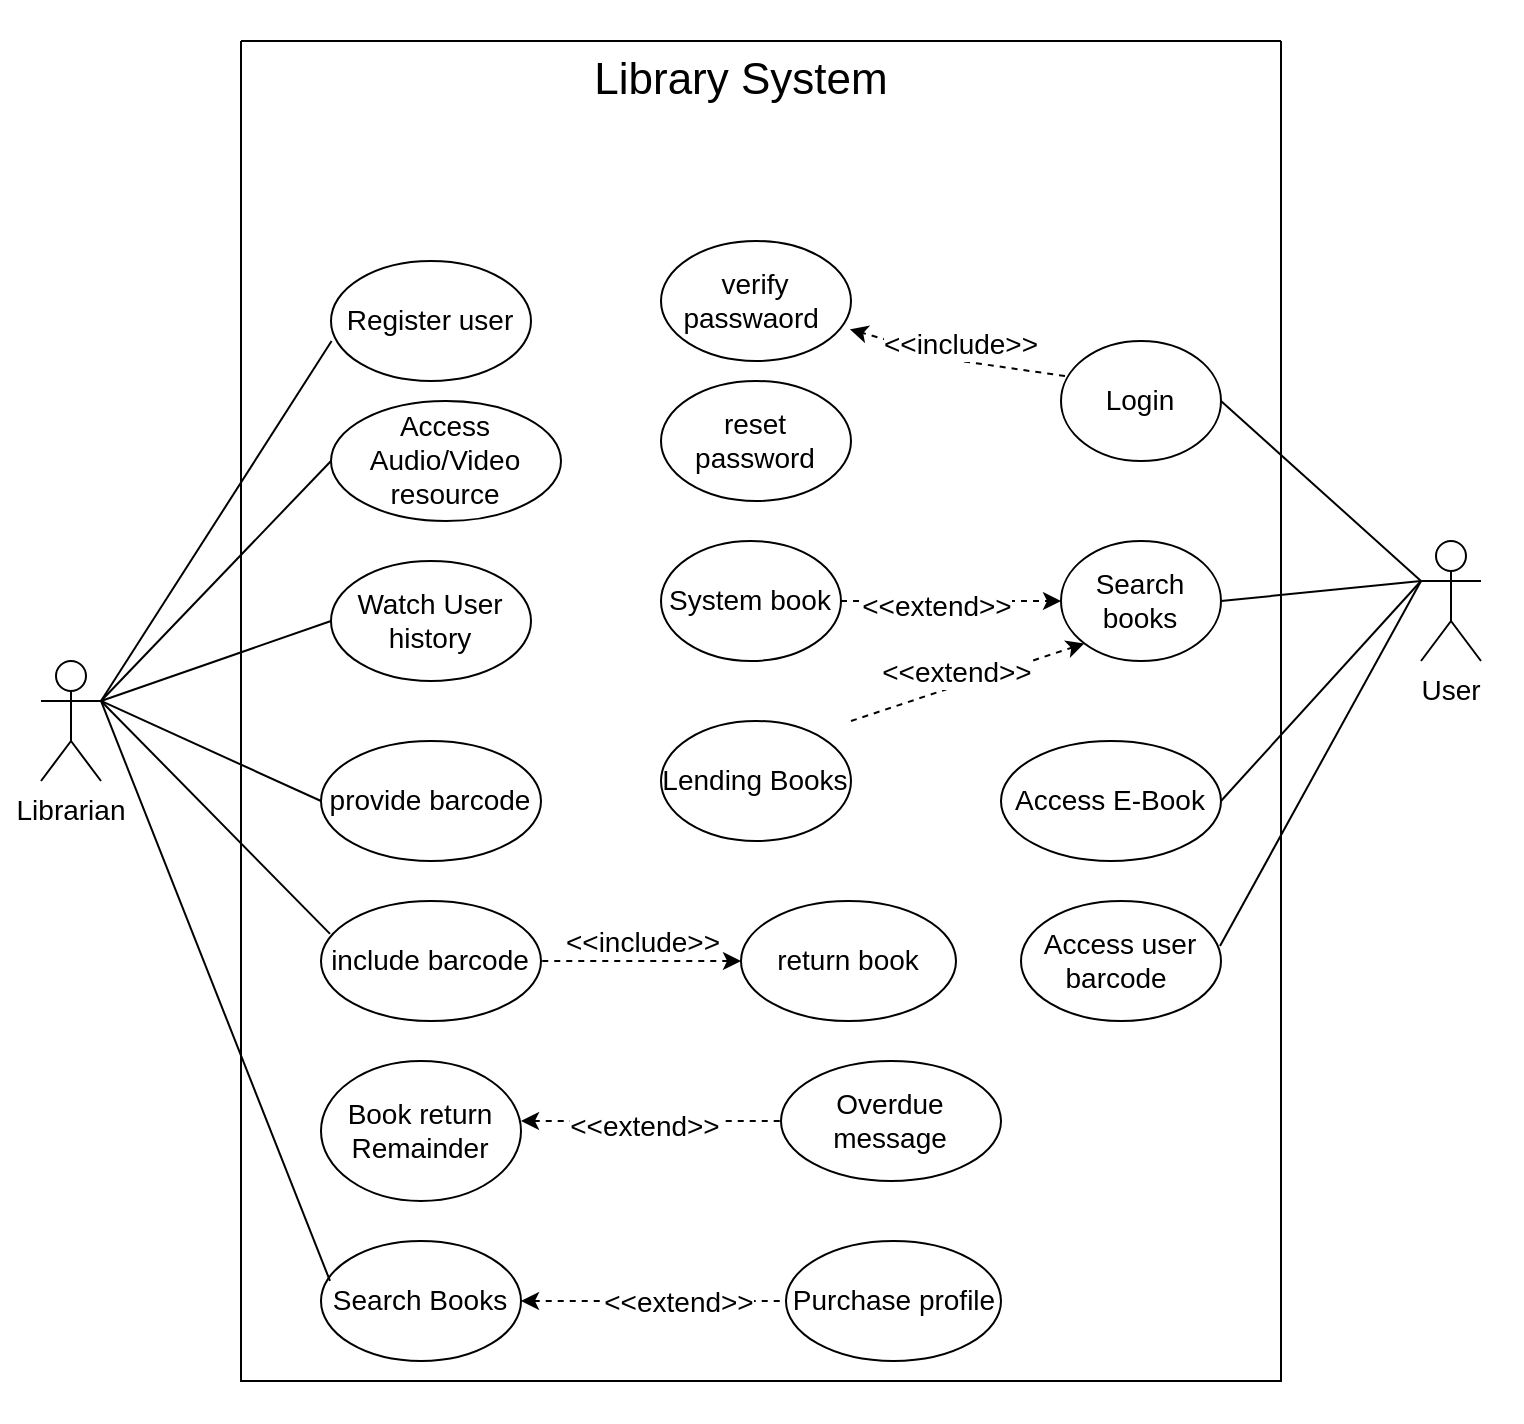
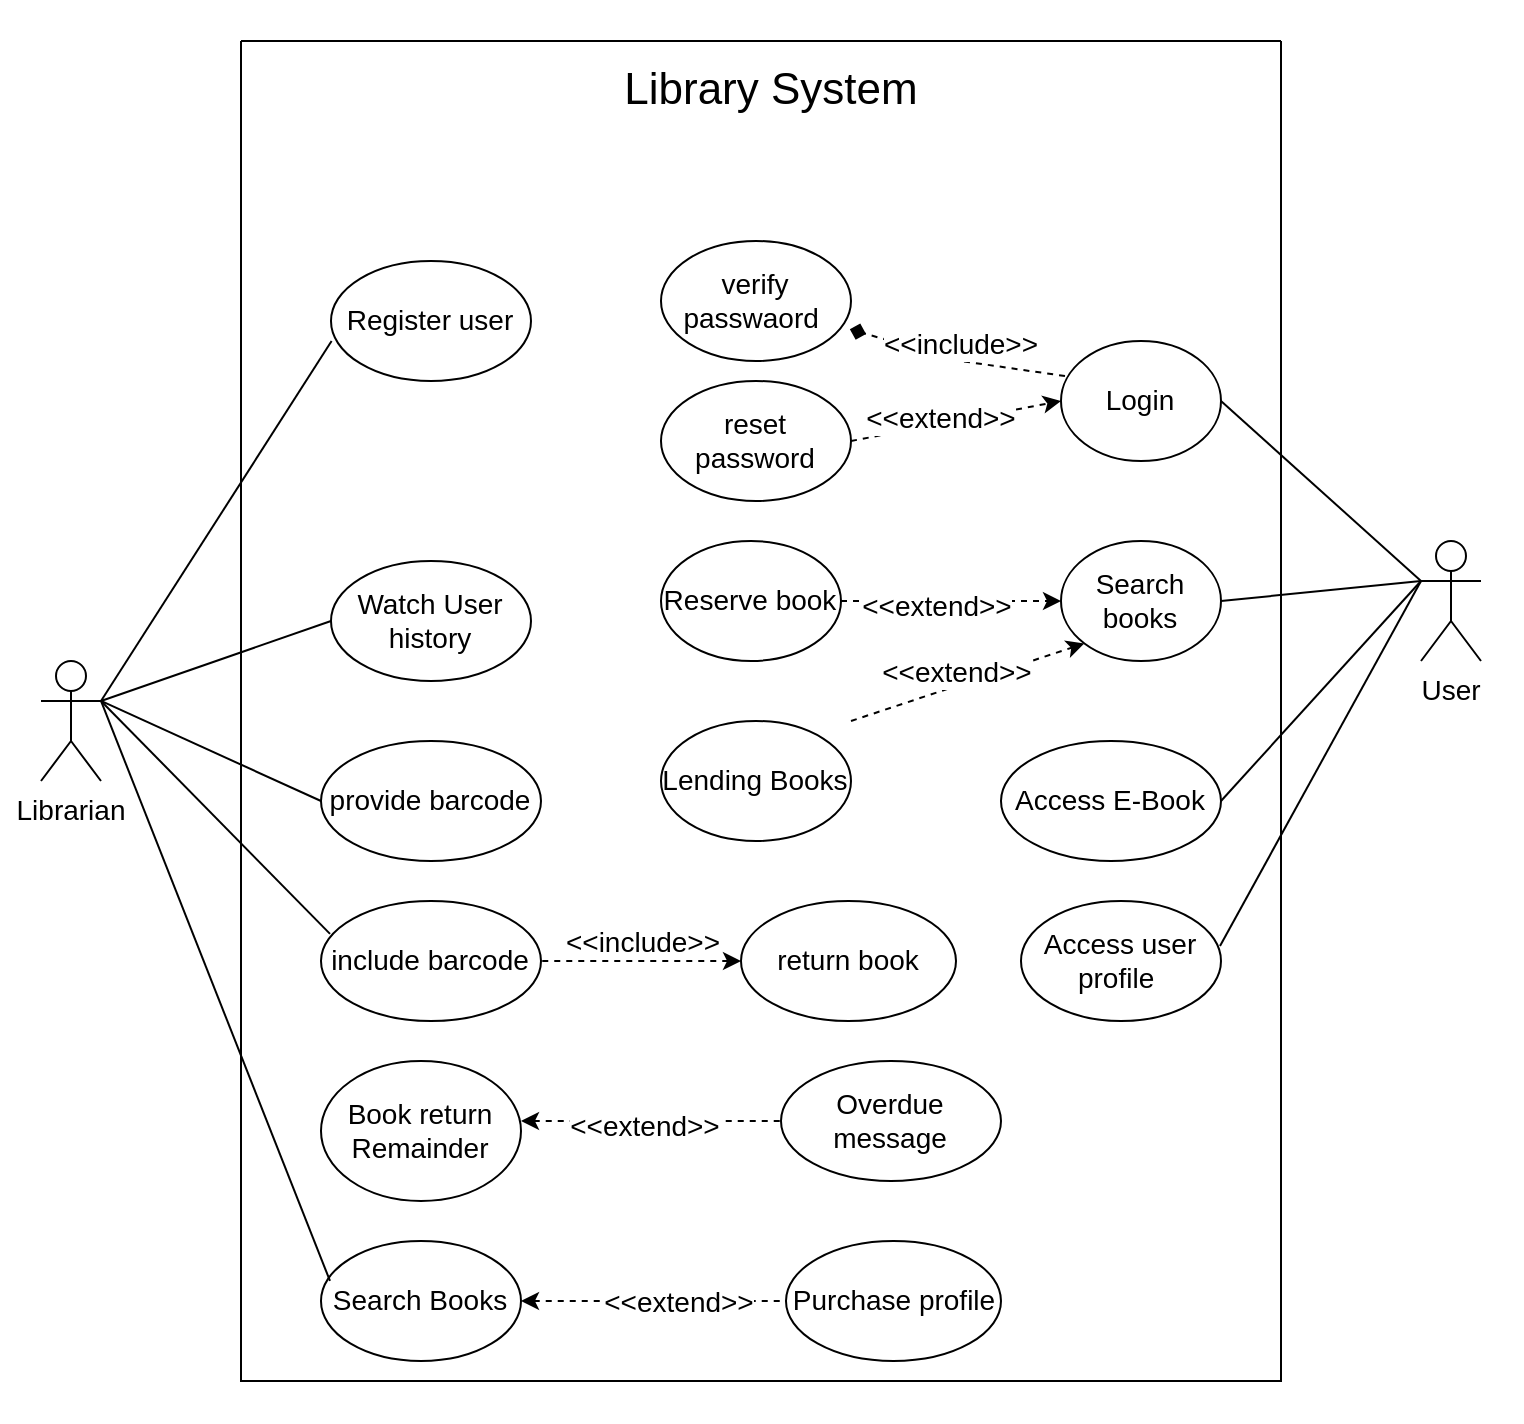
node "Library System": moved (741, 81) -> (771, 91)
edge "Login" -> "verify passwaord": arrowhead classic -> diamond
edge "reset password" -> "Login": added, label "<<extend>>"
node "Access Audio/Video resource": removed
node "System book": label "System book" -> "Reserve book"
edge "Access Audio/Video resource" -- "Librarian": removed
node "Access user barcode": label "Access user barcode" -> "Access user profile"
